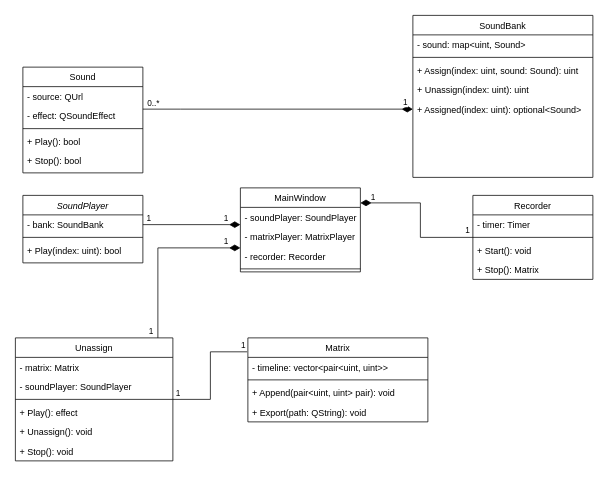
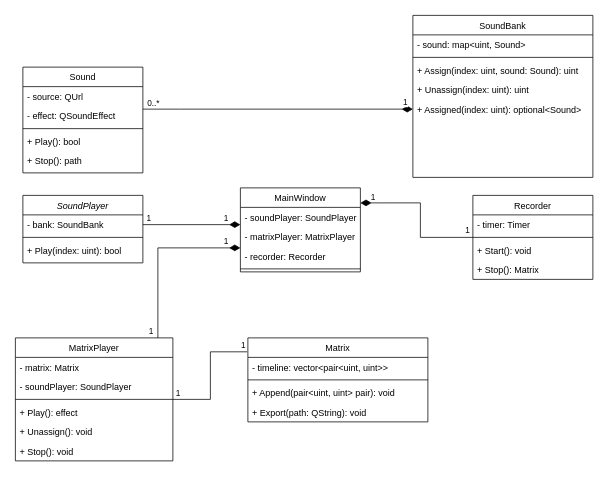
node "+ Stop(): bool": label "+ Stop(): bool" -> "+ Stop(): path"
node "Unassign": label "Unassign" -> "MatrixPlayer"
